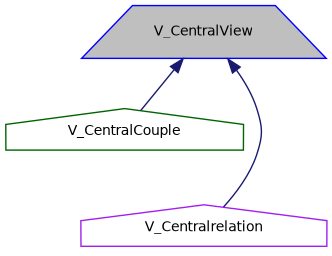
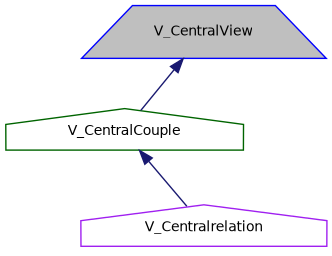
edge "V_Centralrelation" -> "V_CentralView": now "V_Centralrelation" -> "V_CentralCouple"
